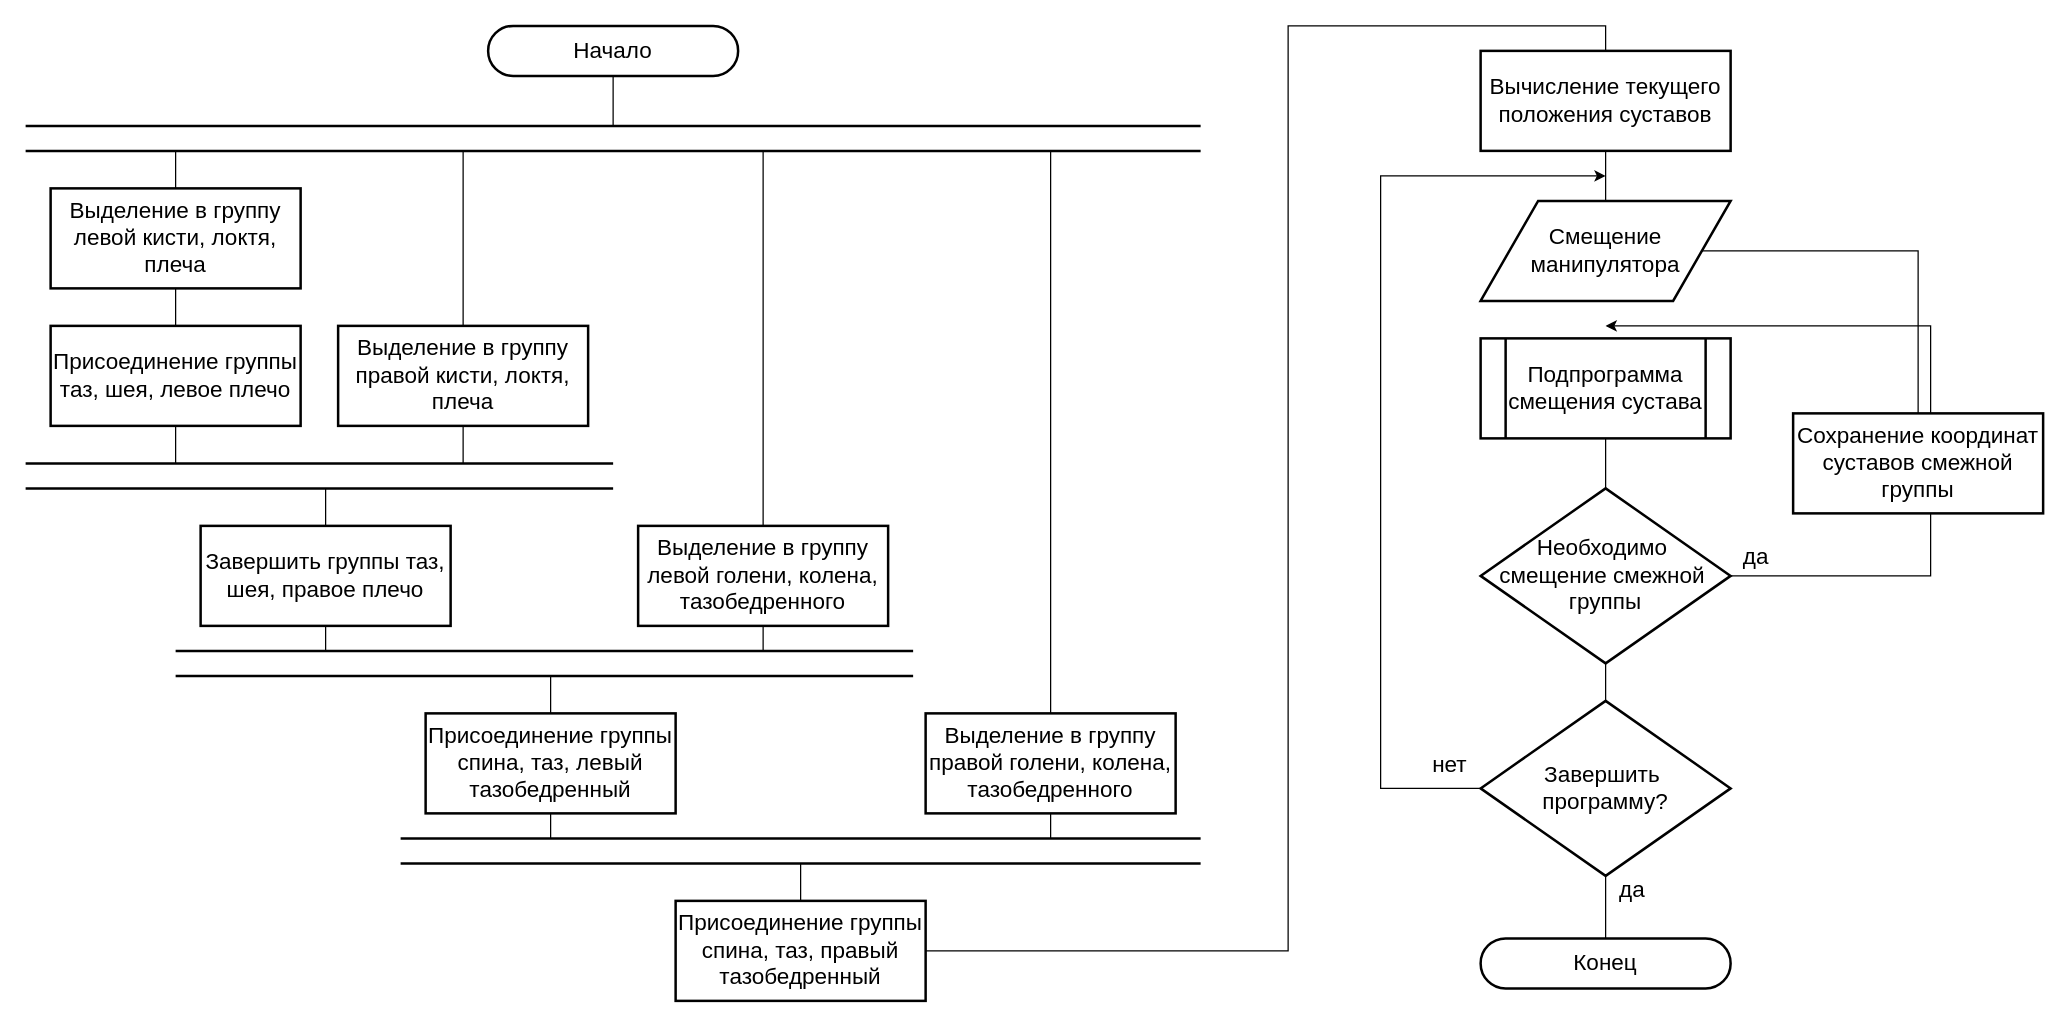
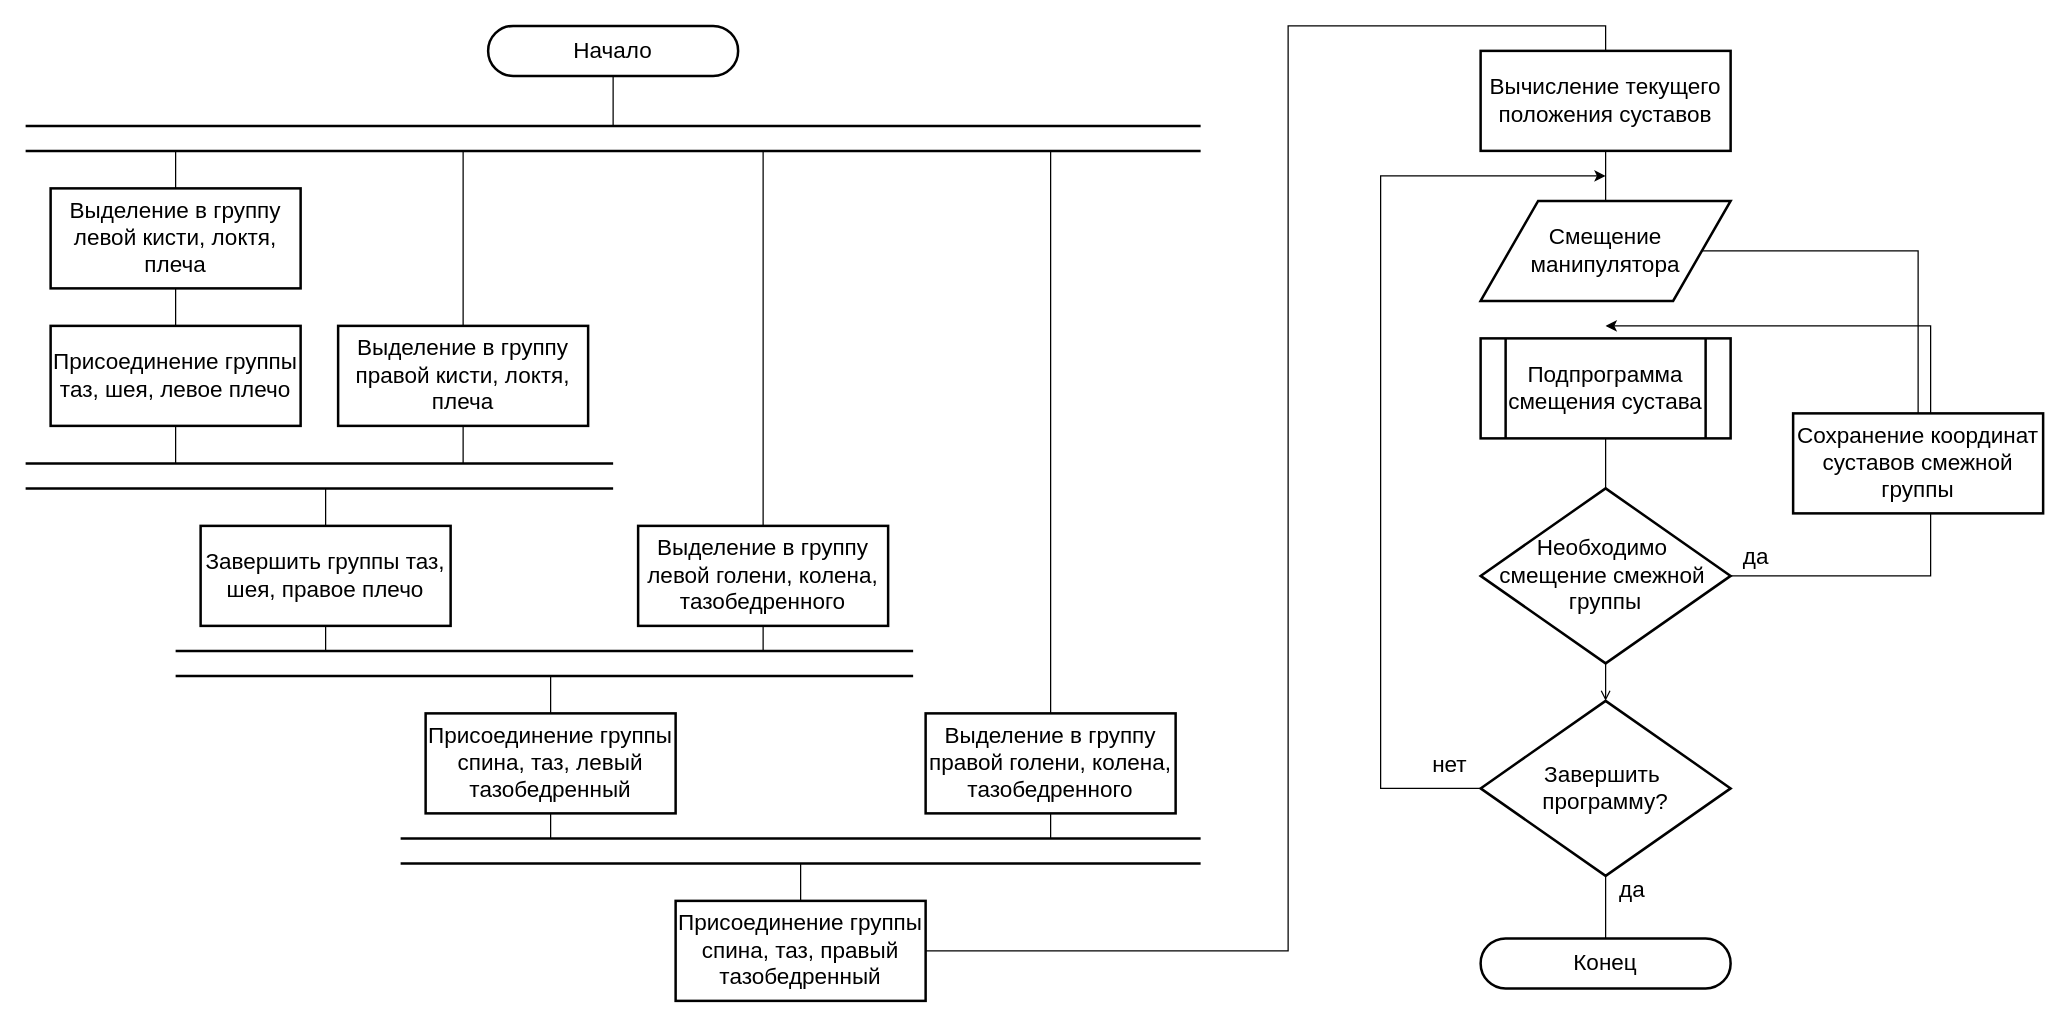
edge "Необходимо смещение смежной группы" -- "Завершить программу?": arrowhead none -> open
